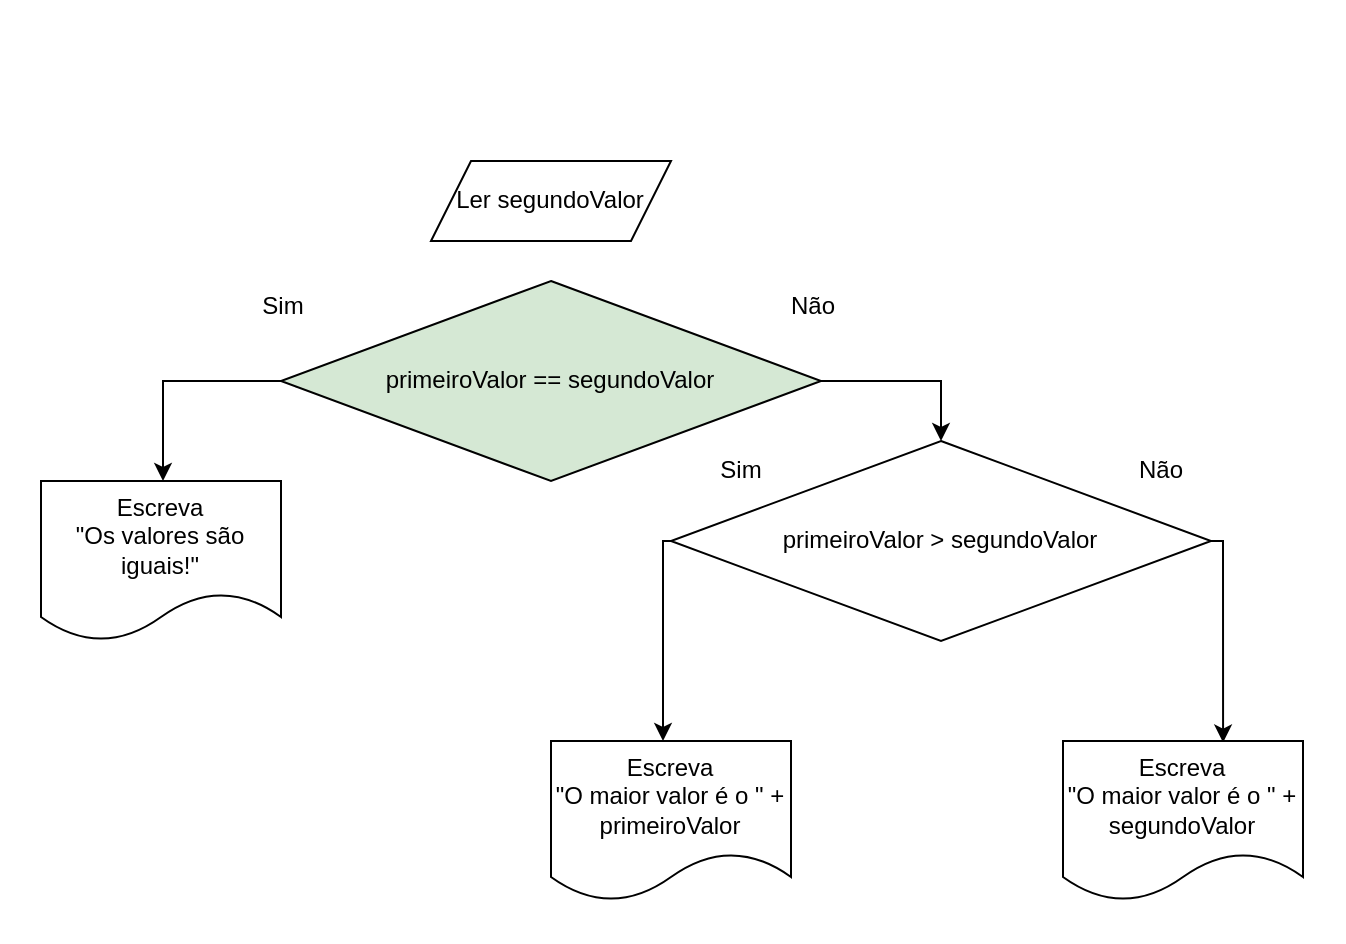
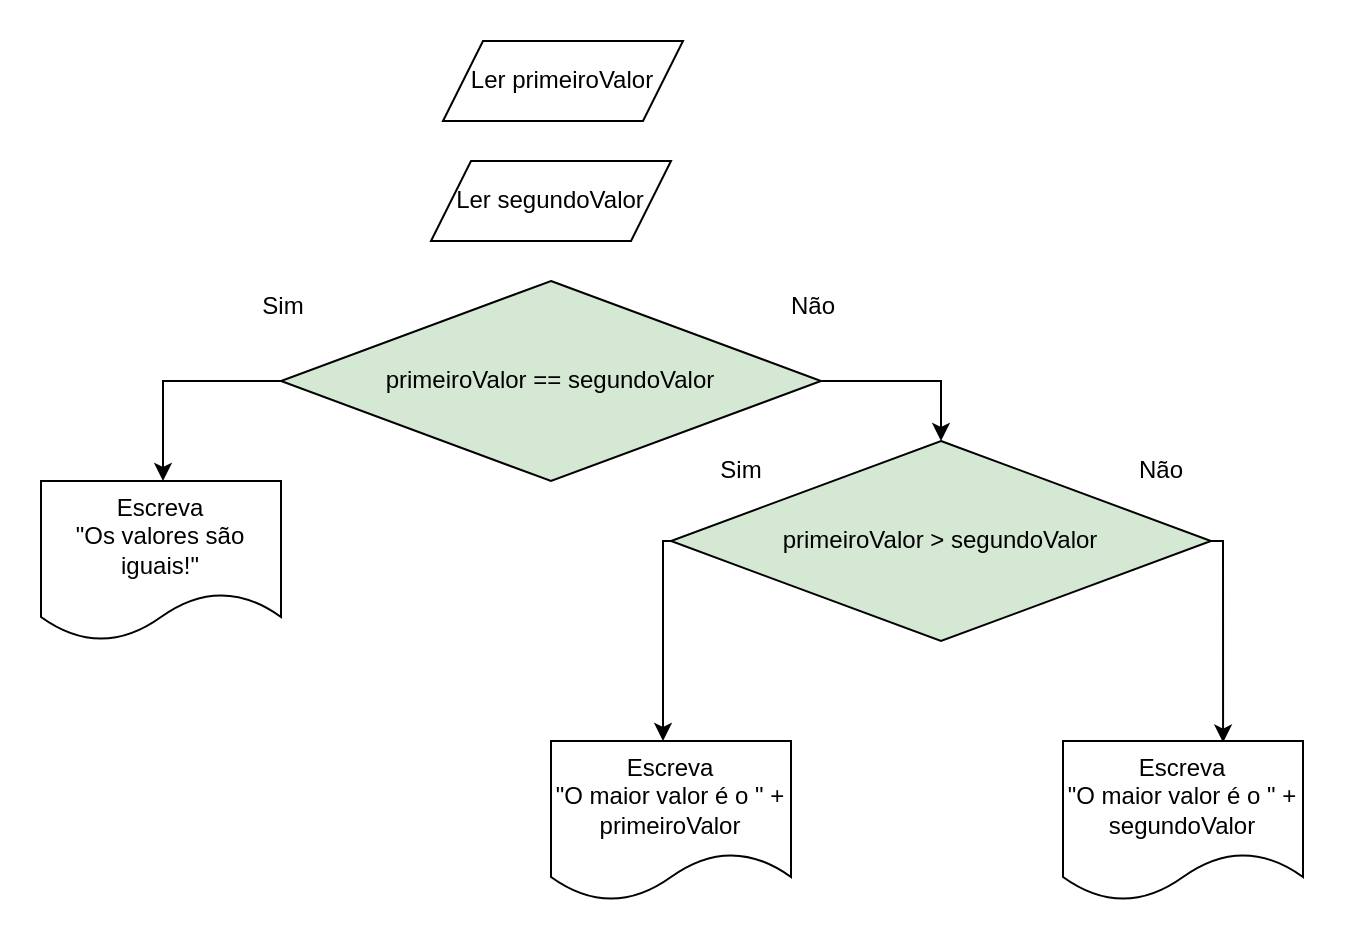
node "Ler primeiroValor": added
node "primeiroValor > segundoValor": fillcolor #ffffff -> #d5e8d4
